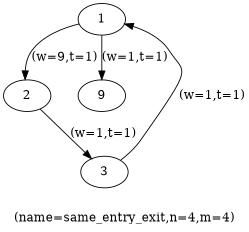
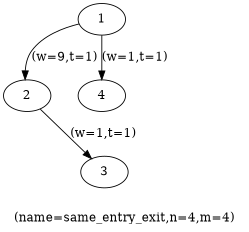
edge "3" -> "1": removed, label "(w=1,t=1)"
node "9": label "9" -> "4"
